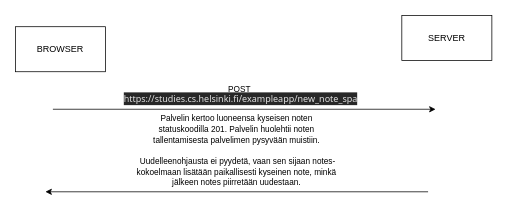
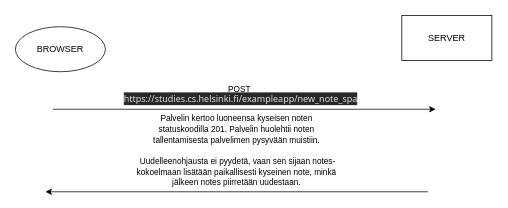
node "BROWSER": shape rectangle -> ellipse
